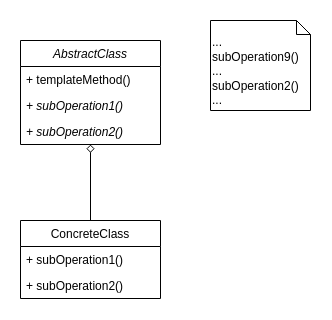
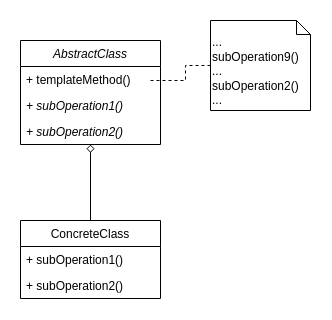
edge "... subOperation9() ... subOperation2() ..." -- "+ templateMethod()": added
